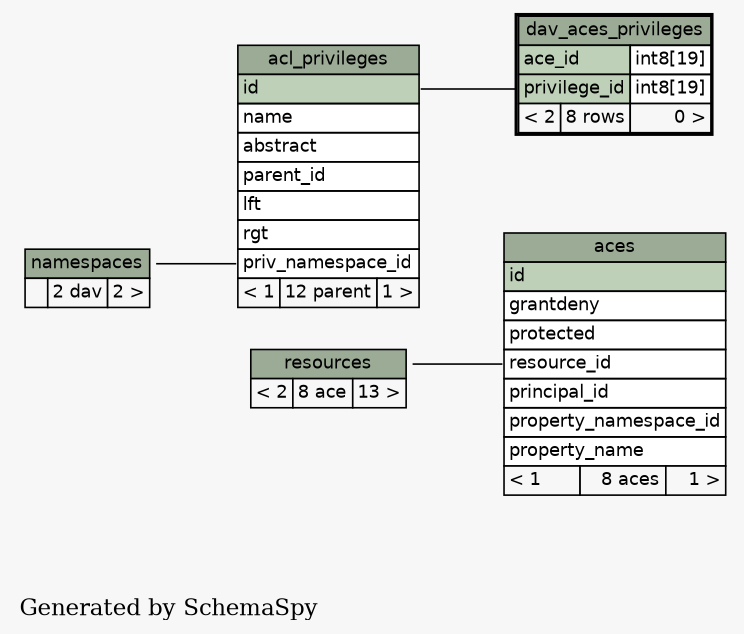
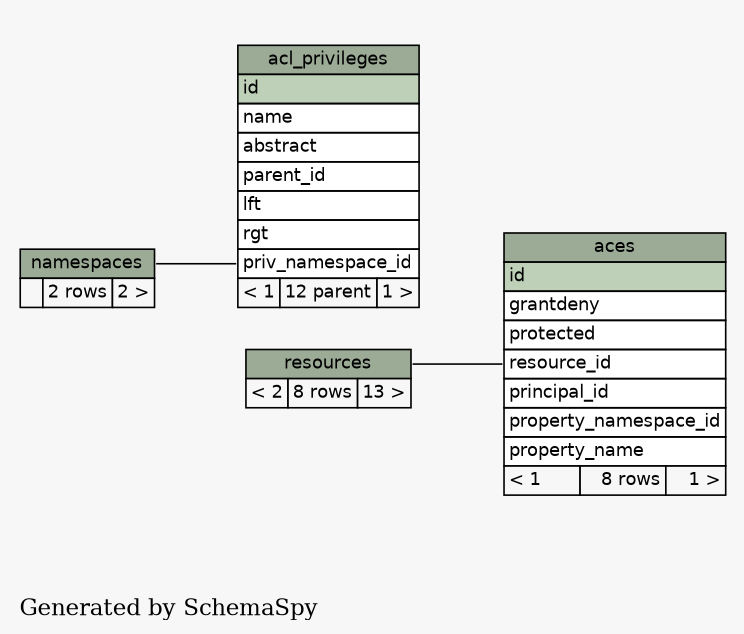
node "dav_aces_privileges": removed
node "namespaces": text "2 dav" -> "2 rows"
node "resources": text "8 ace" -> "8 rows"
node "aces": text "8 aces" -> "8 rows"
